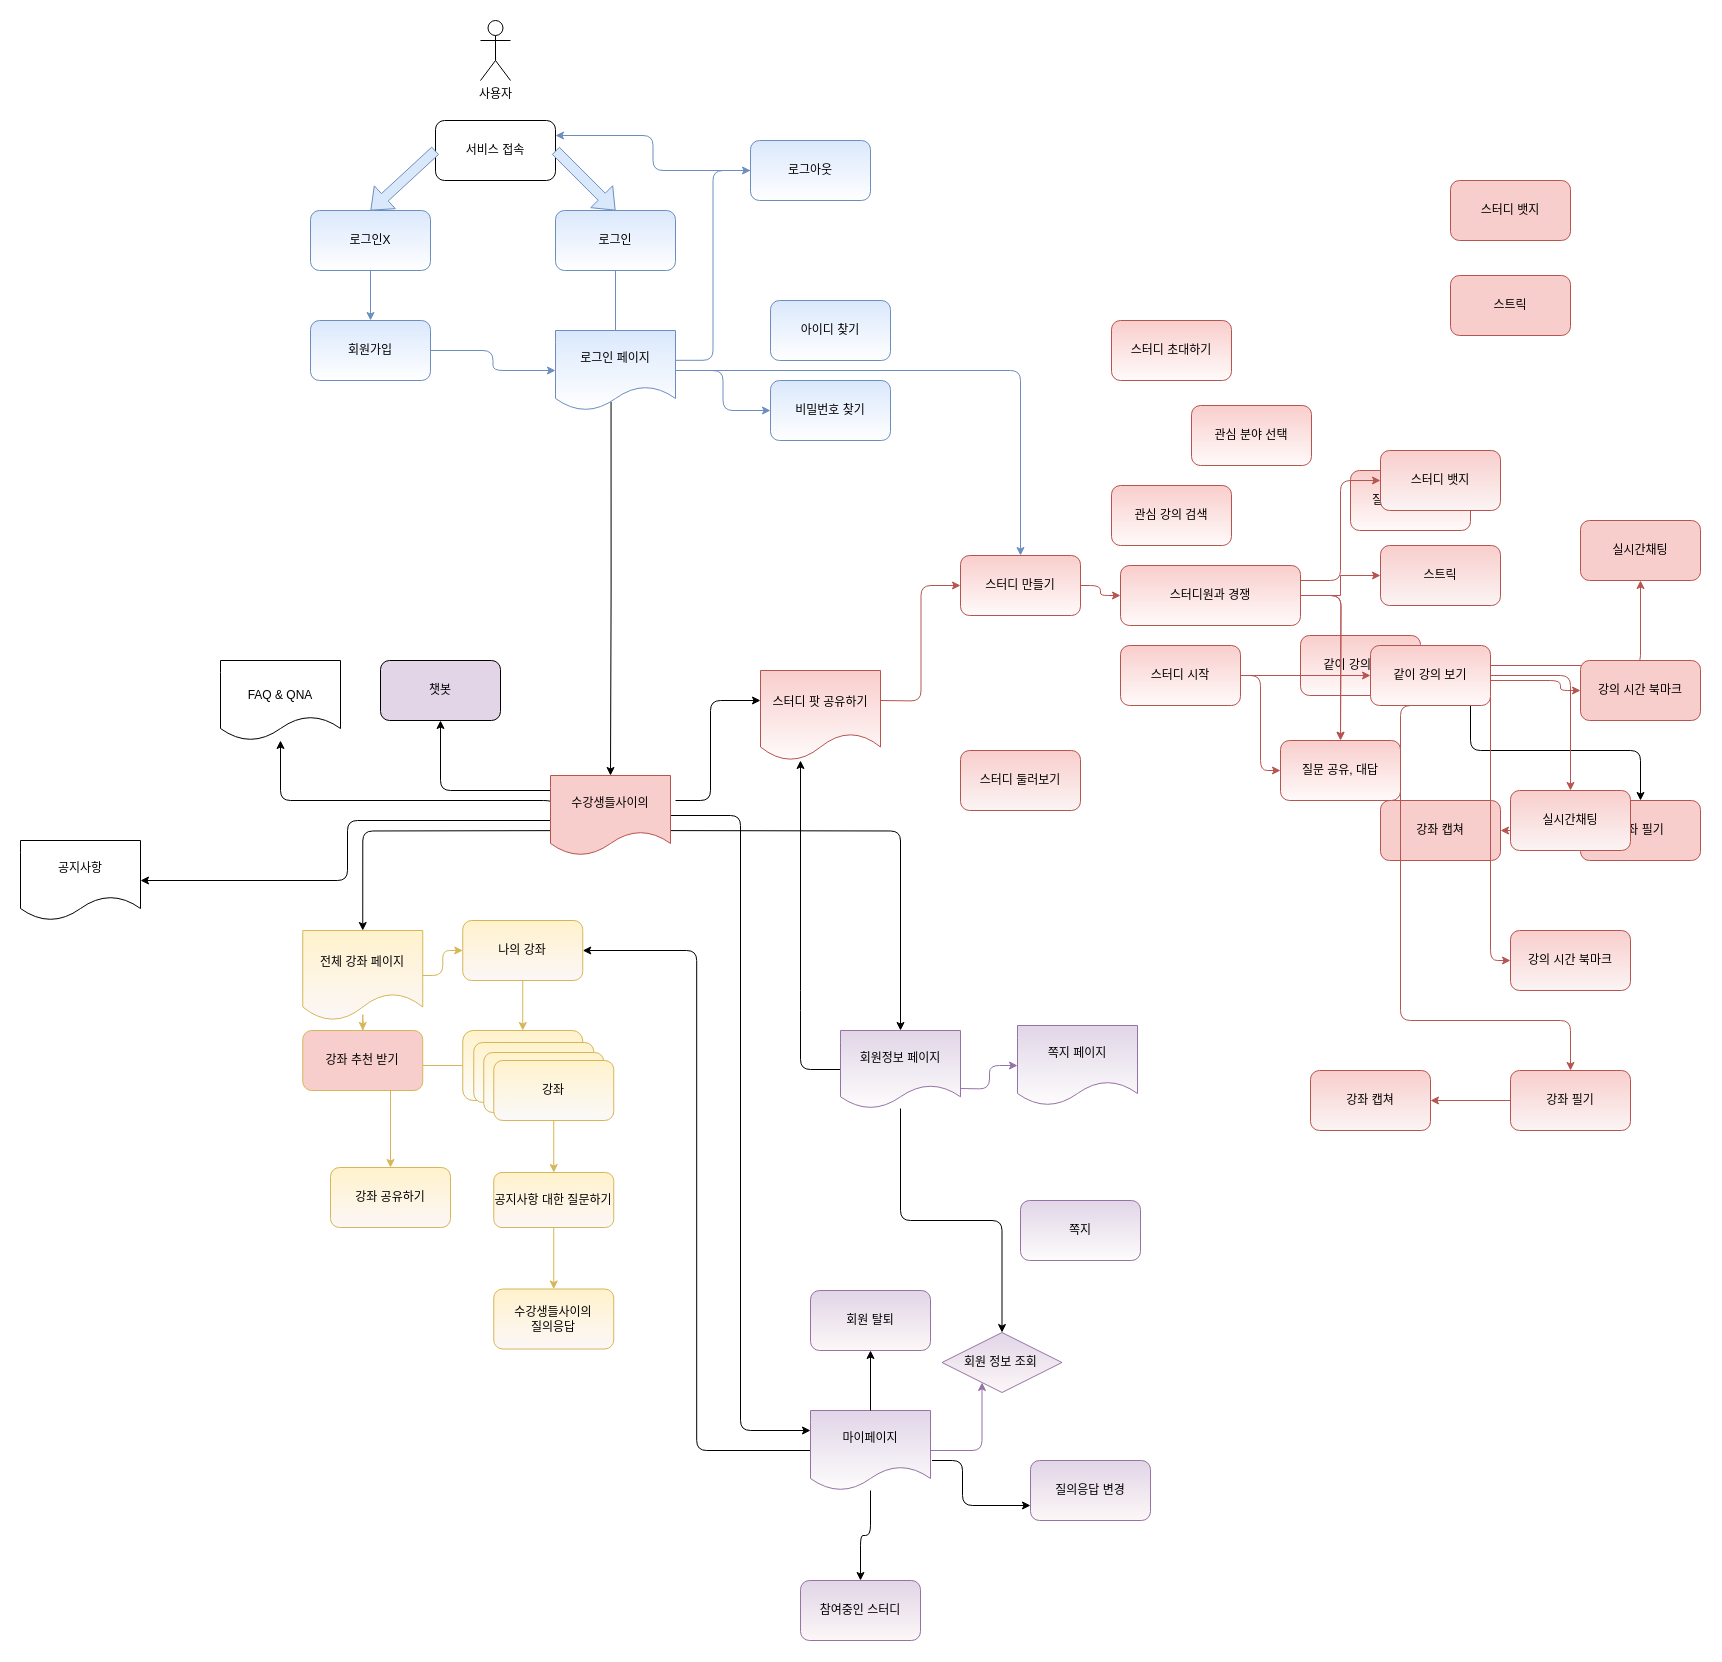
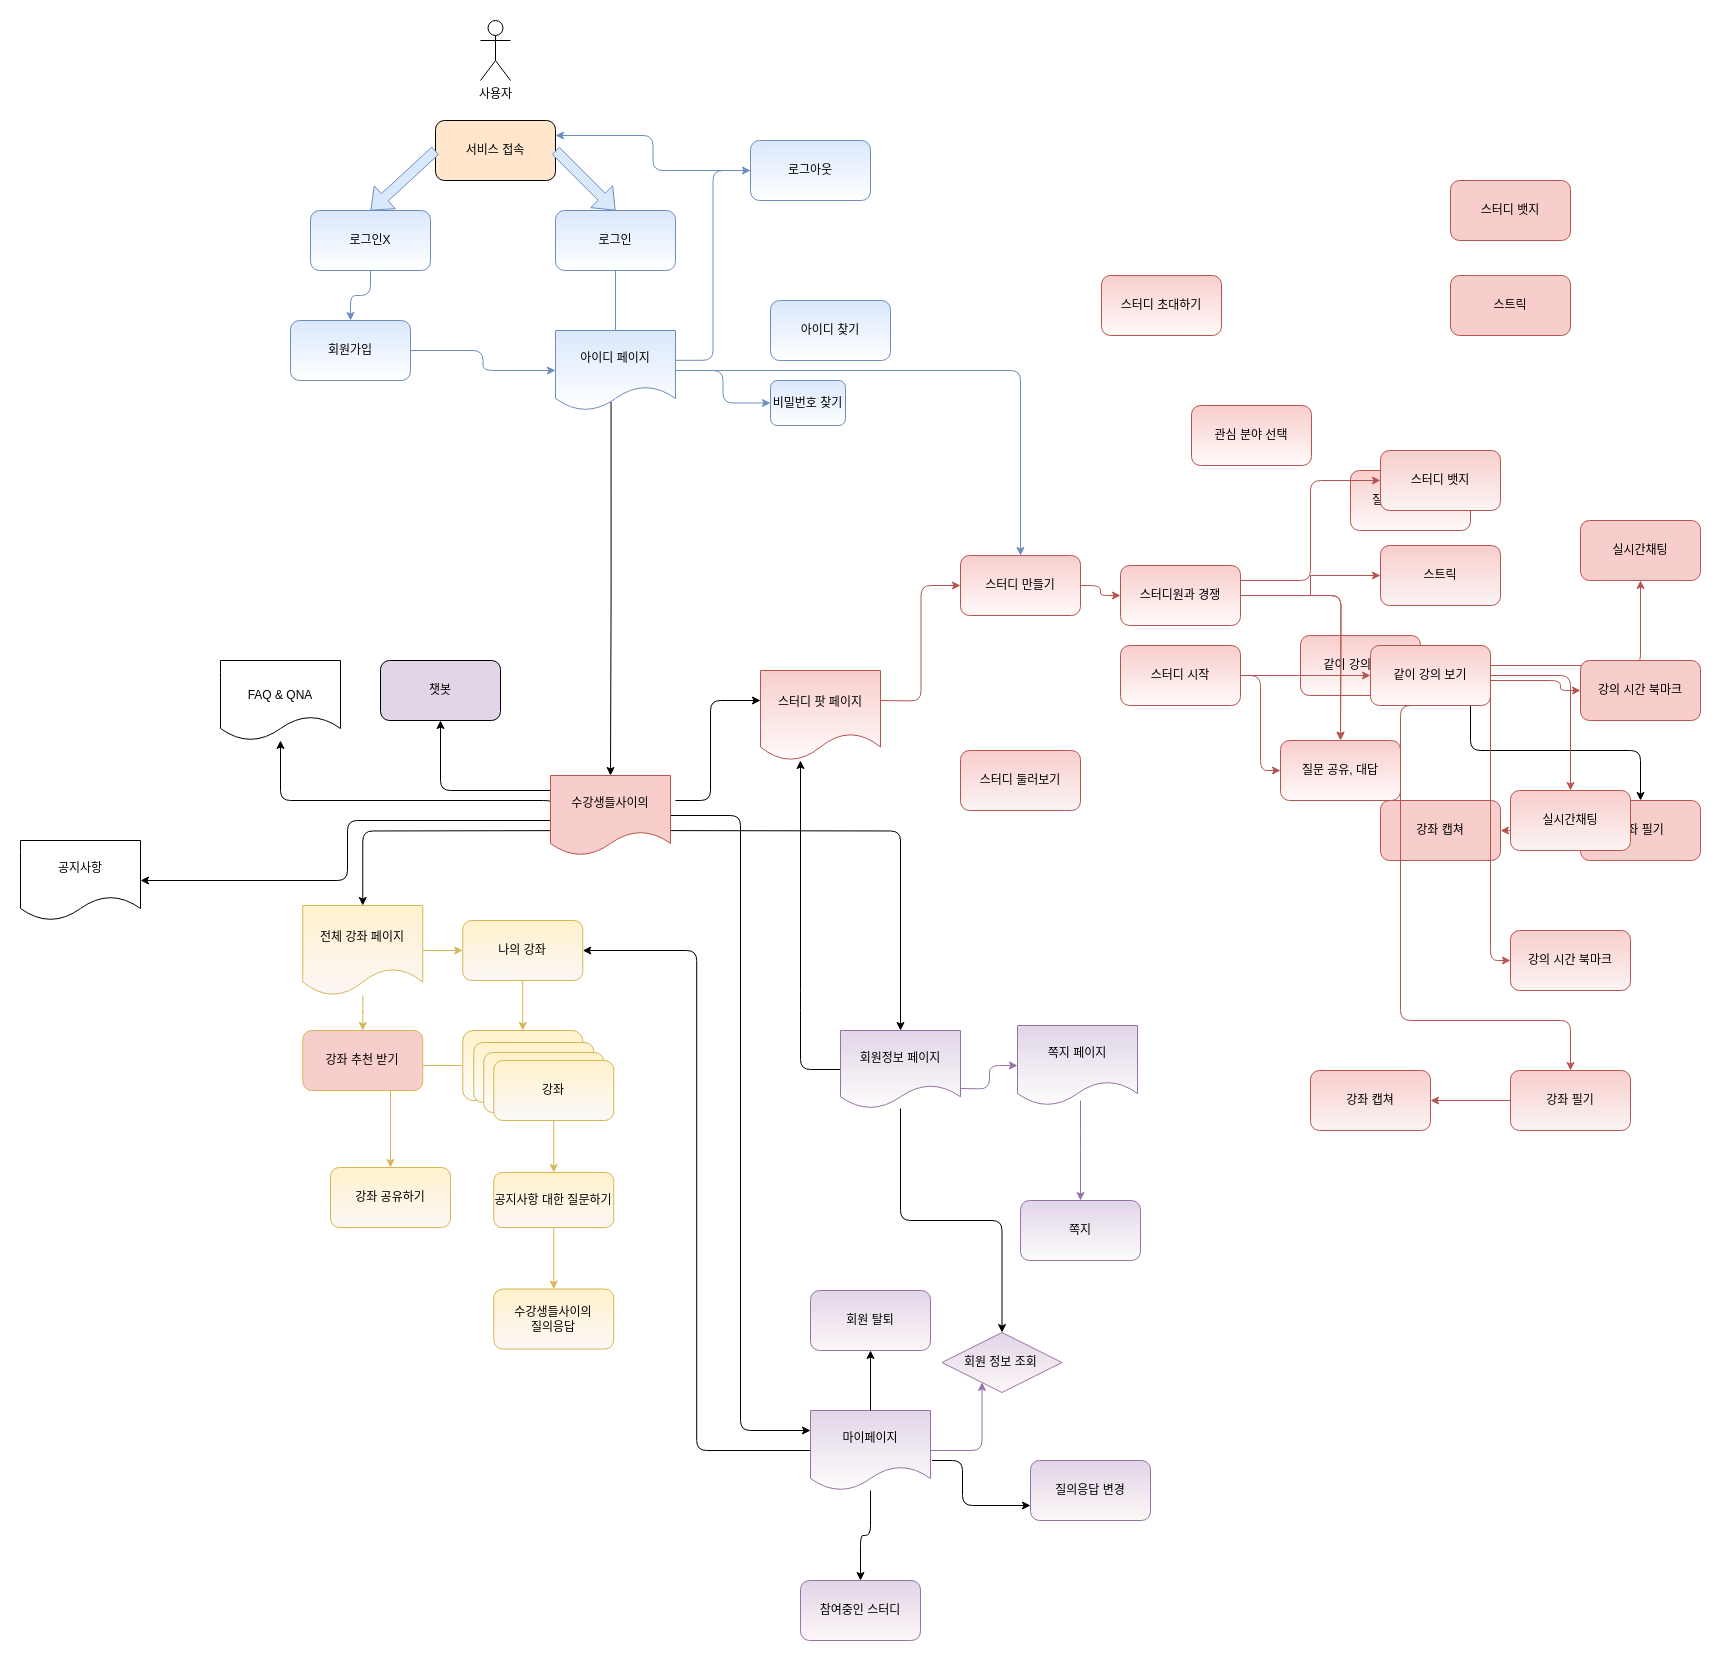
node "서비스 접속": fillcolor #ffffff -> #ffe6cc
node "회원가입": moved (371, 351) -> (351, 351)
node "스터디 초대하기": moved (1172, 351) -> (1162, 306)
node "로그인 페이지": label "로그인 페이지" -> "아이디 페이지"
node "비밀번호 찾기": size 120x60 -> 75x45
node "관심 강의 검색": removed
node "스터디원과 경쟁": size 180x60 -> 120x60
node "스터디 팟 공유하기": label "스터디 팟 공유하기" -> "스터디 팟 페이지"
node "전체 강좌 페이지": moved (363, 976) -> (363, 951)
edge "쪽지 페이지" -> "쪽지": added
